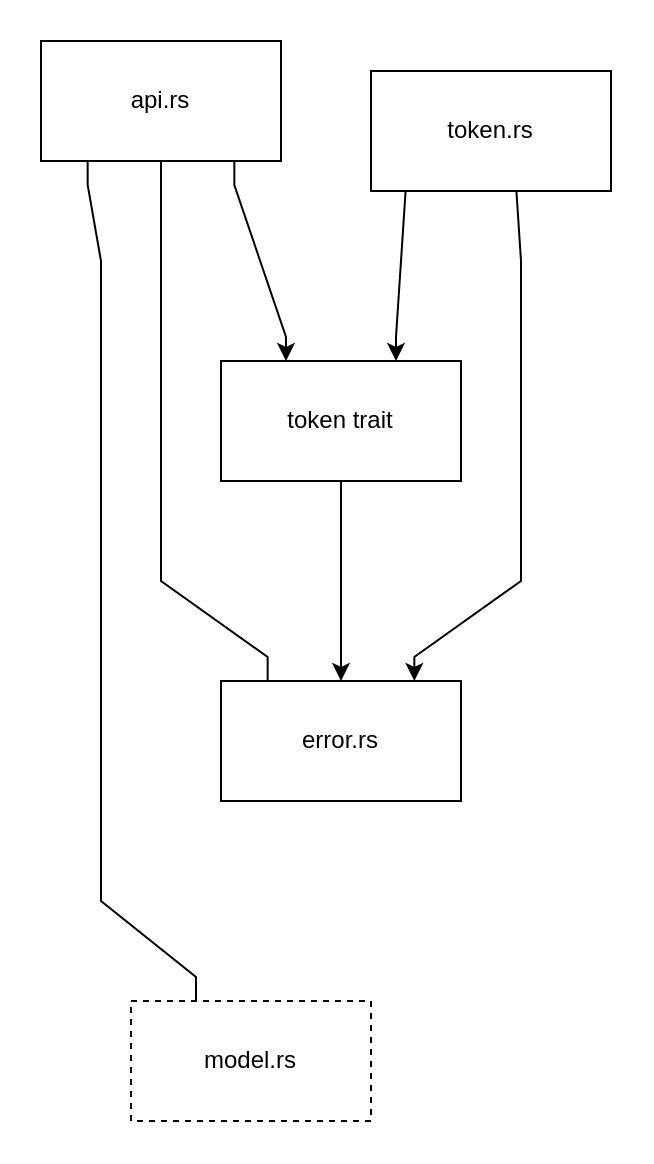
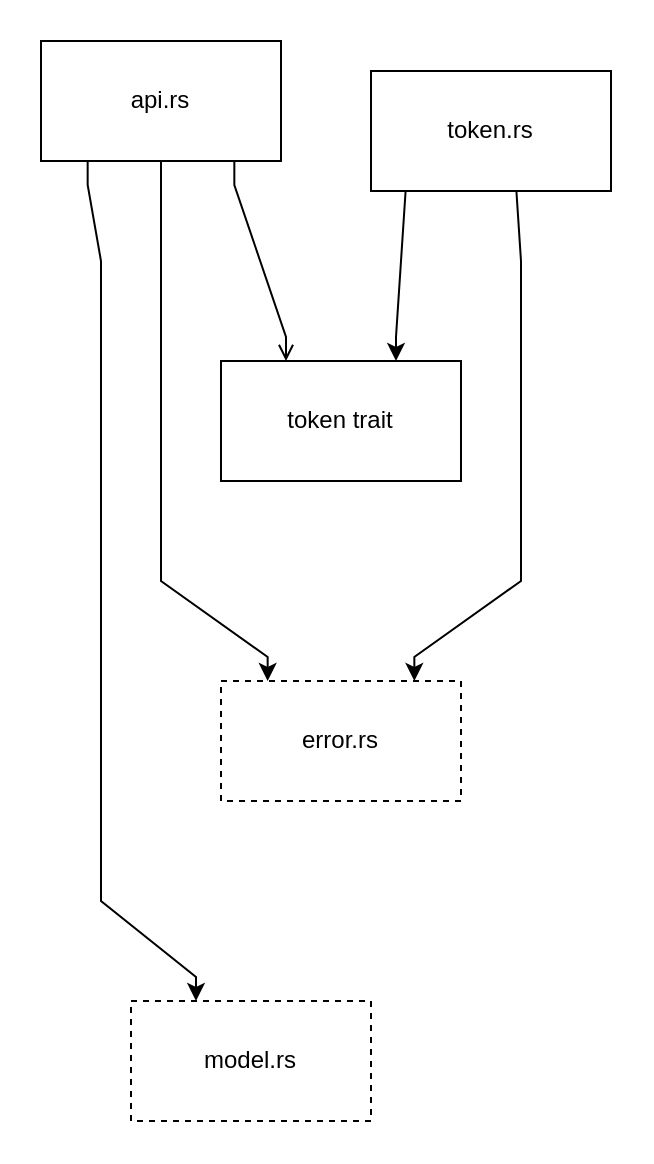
edge "api.rs" -> "token trait": arrowhead classic -> open
edge "token trait" -> "error.rs": removed
edge "api.rs" -- "error.rs": arrowhead none -> classic
node "error.rs": style solid -> dashed
edge "api.rs" -- "model.rs": arrowhead none -> classic
